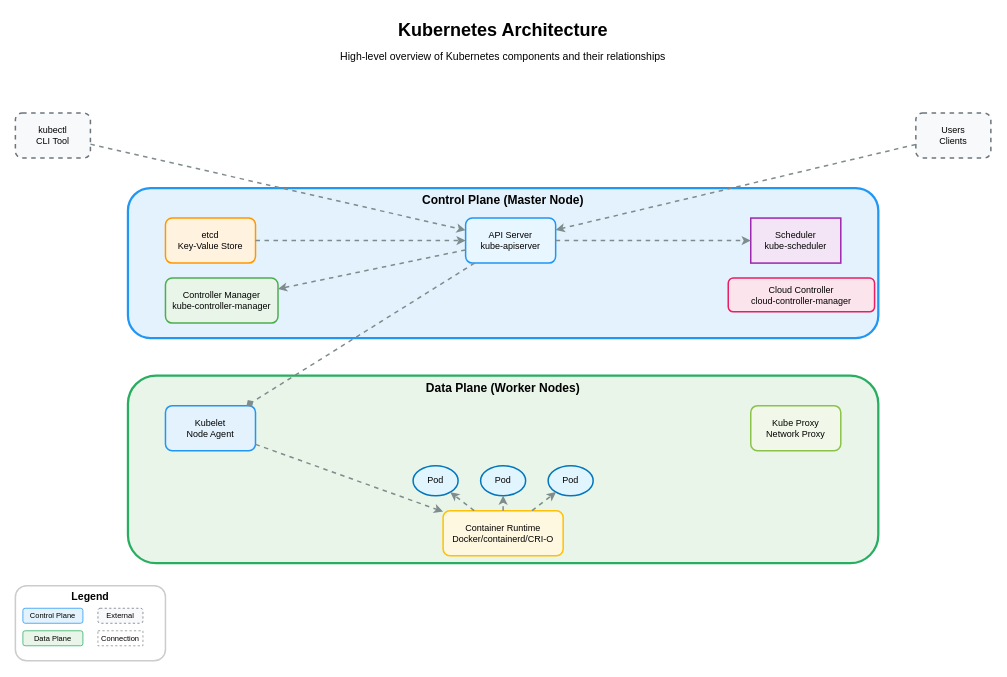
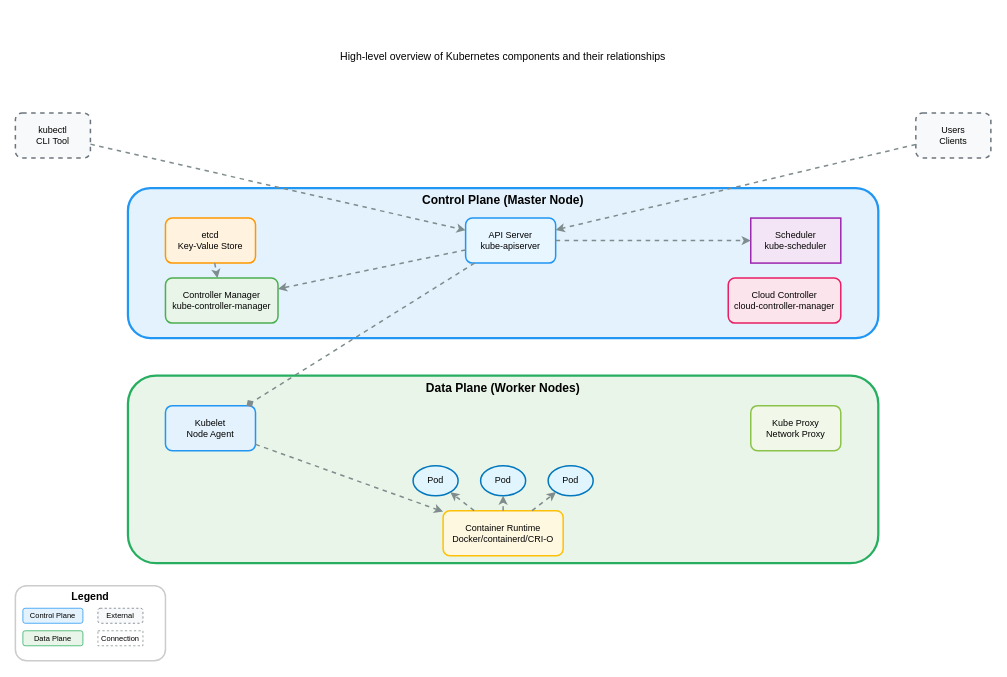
node "Kubernetes Architecture": removed
edge "etcd Key-Value Store" -> "API Server kube-apiserver": now "etcd Key-Value Store" -> "Controller Manager kube-controller-manager"
node "Cloud Controller cloud-controller-manager": size 146x34 -> 113x45
